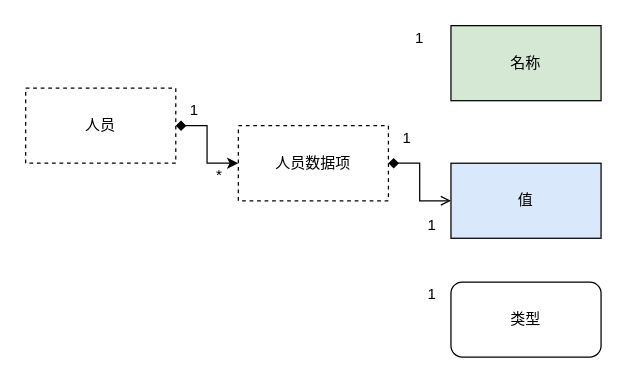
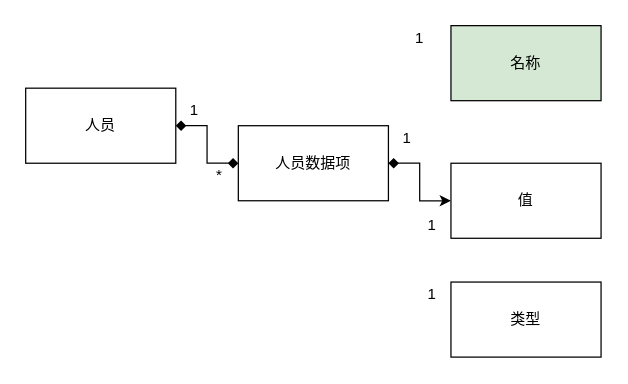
node "人员": style dashed -> solid
edge "人员" -- "人员数据项": arrowhead classic -> diamond
node "人员数据项": style dashed -> solid
edge "人员数据项" -- "值": arrowhead open -> classic
node "值": fillcolor #dae8fc -> #ffffff
node "类型": shape rounded rectangle -> rectangle
